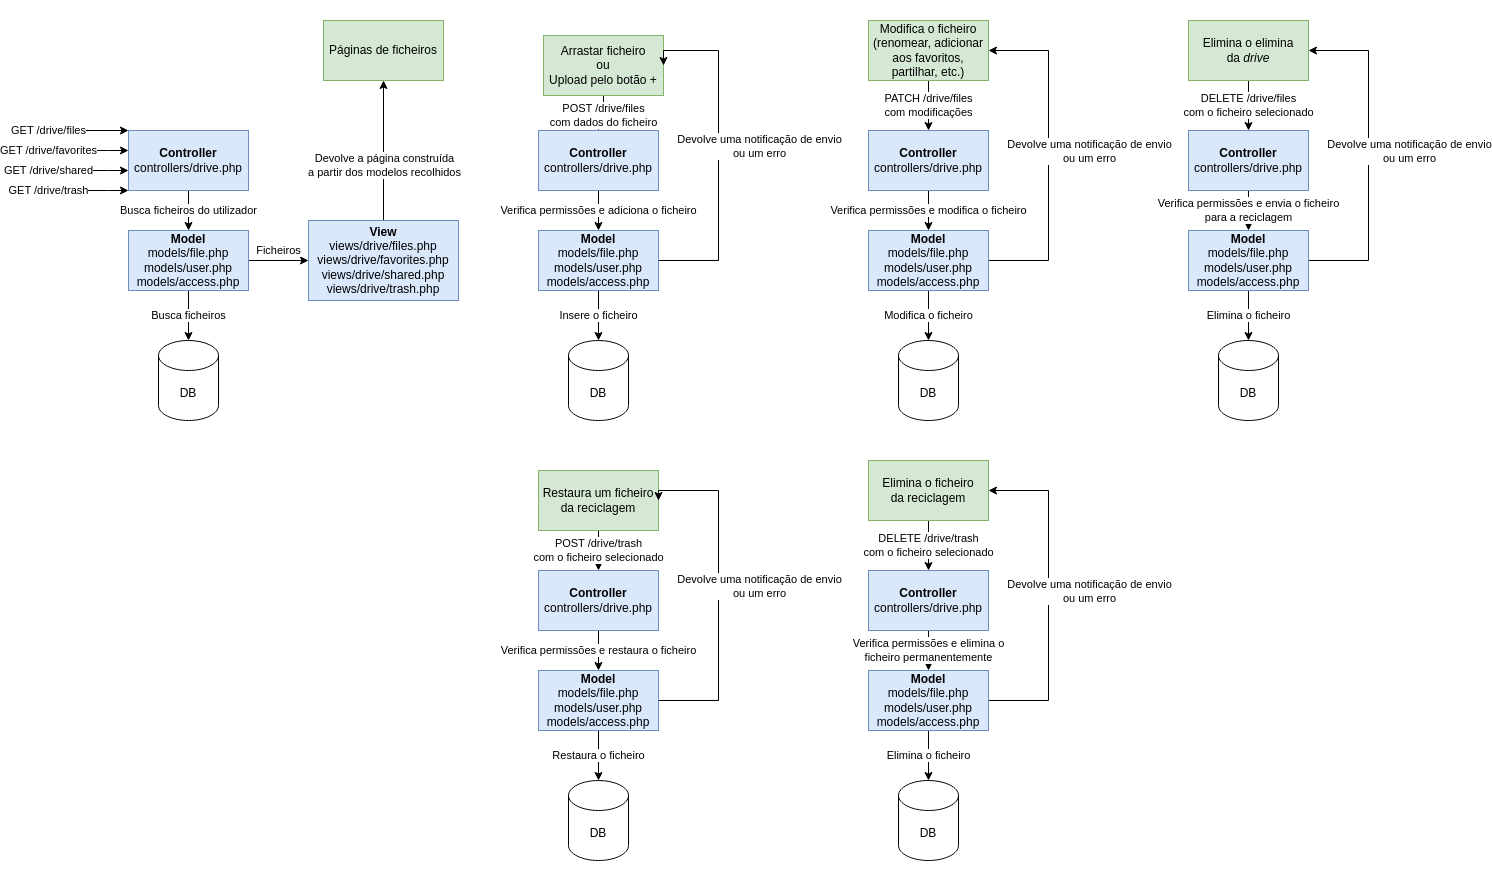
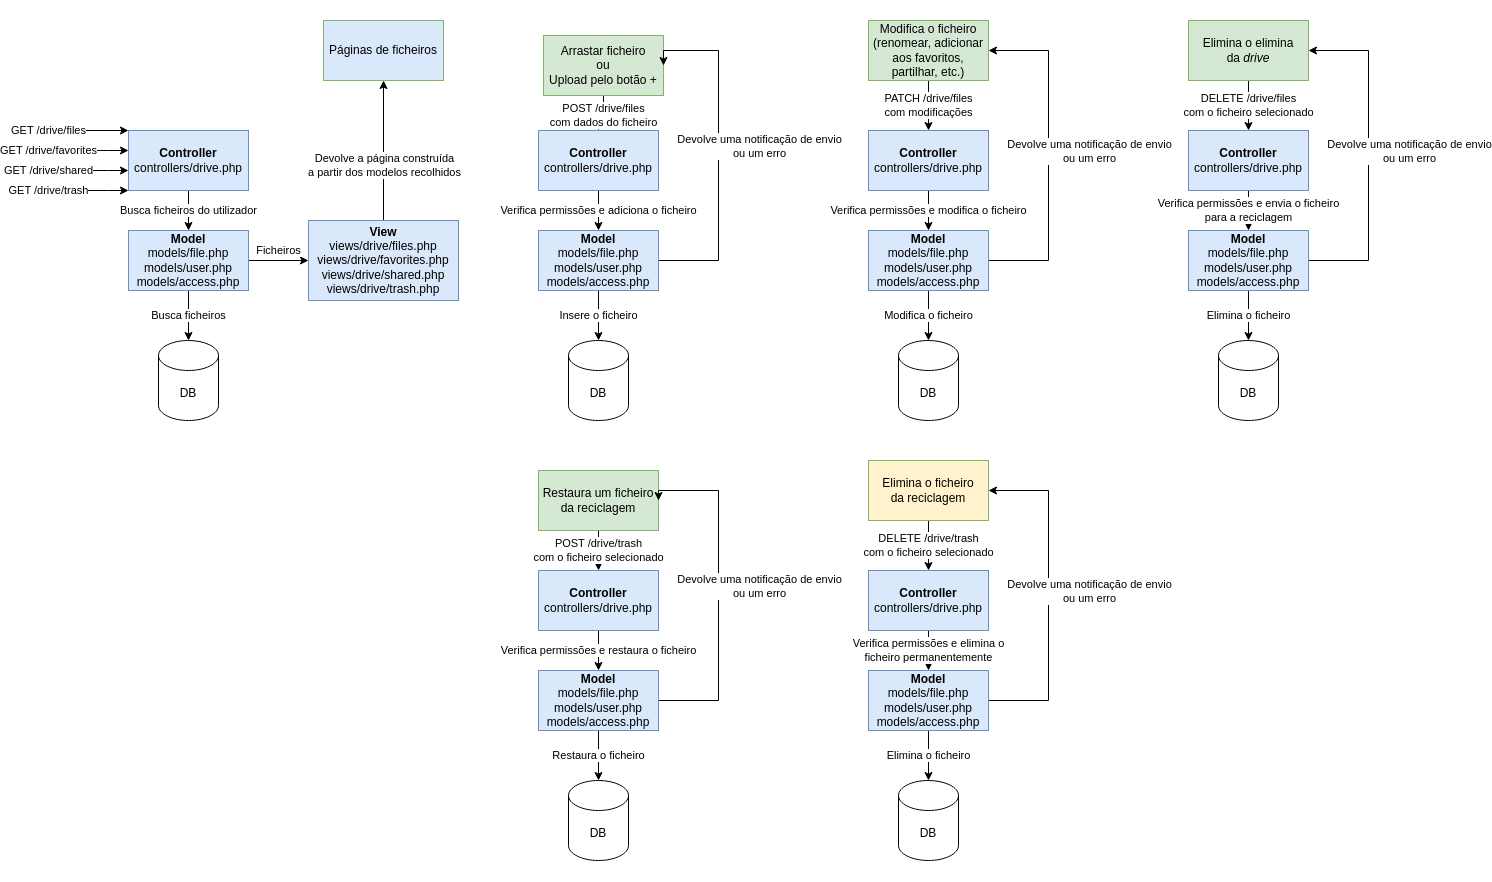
node "Páginas de ficheiros": fillcolor #d5e8d4 -> #dae8fc
node "Elimina o ficheiro da reciclagem": fillcolor #d5e8d4 -> #fff2cc
